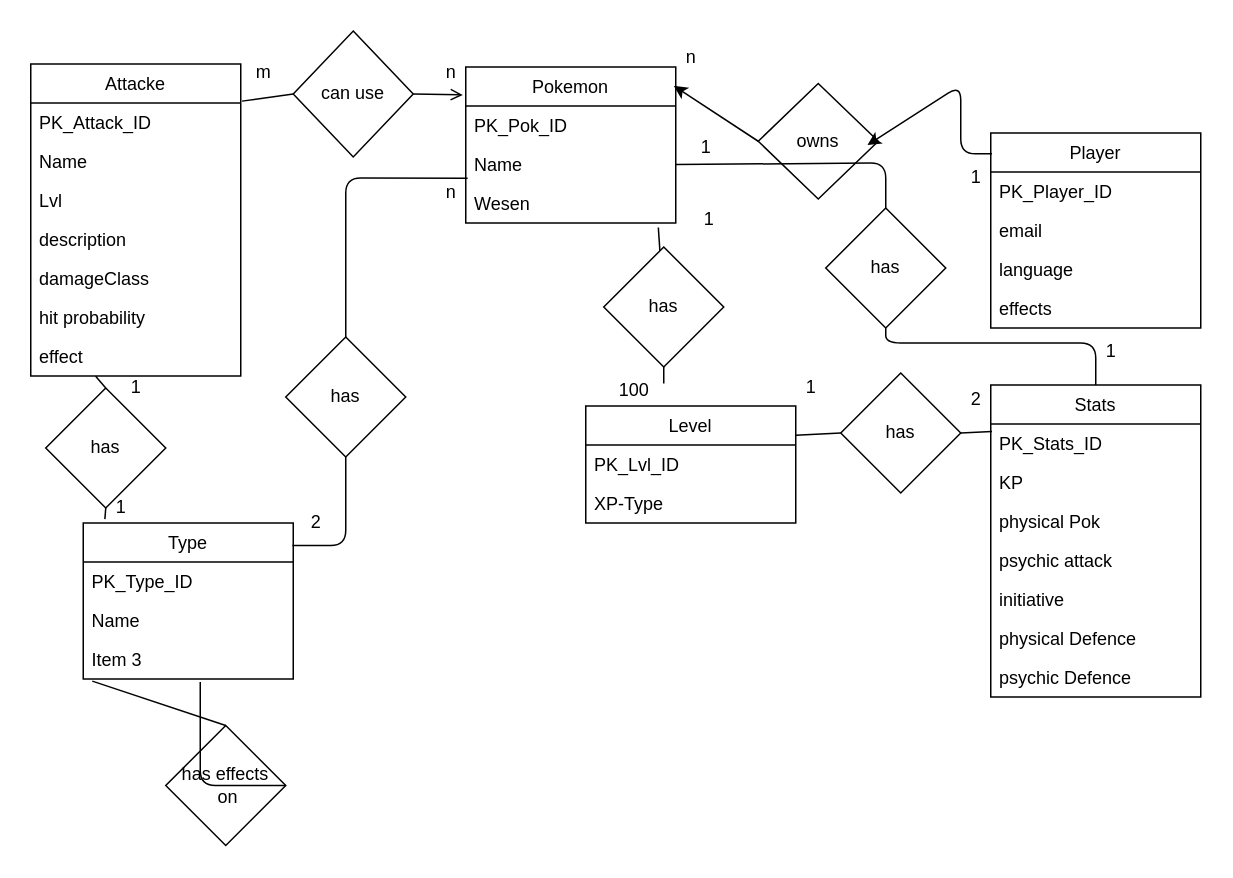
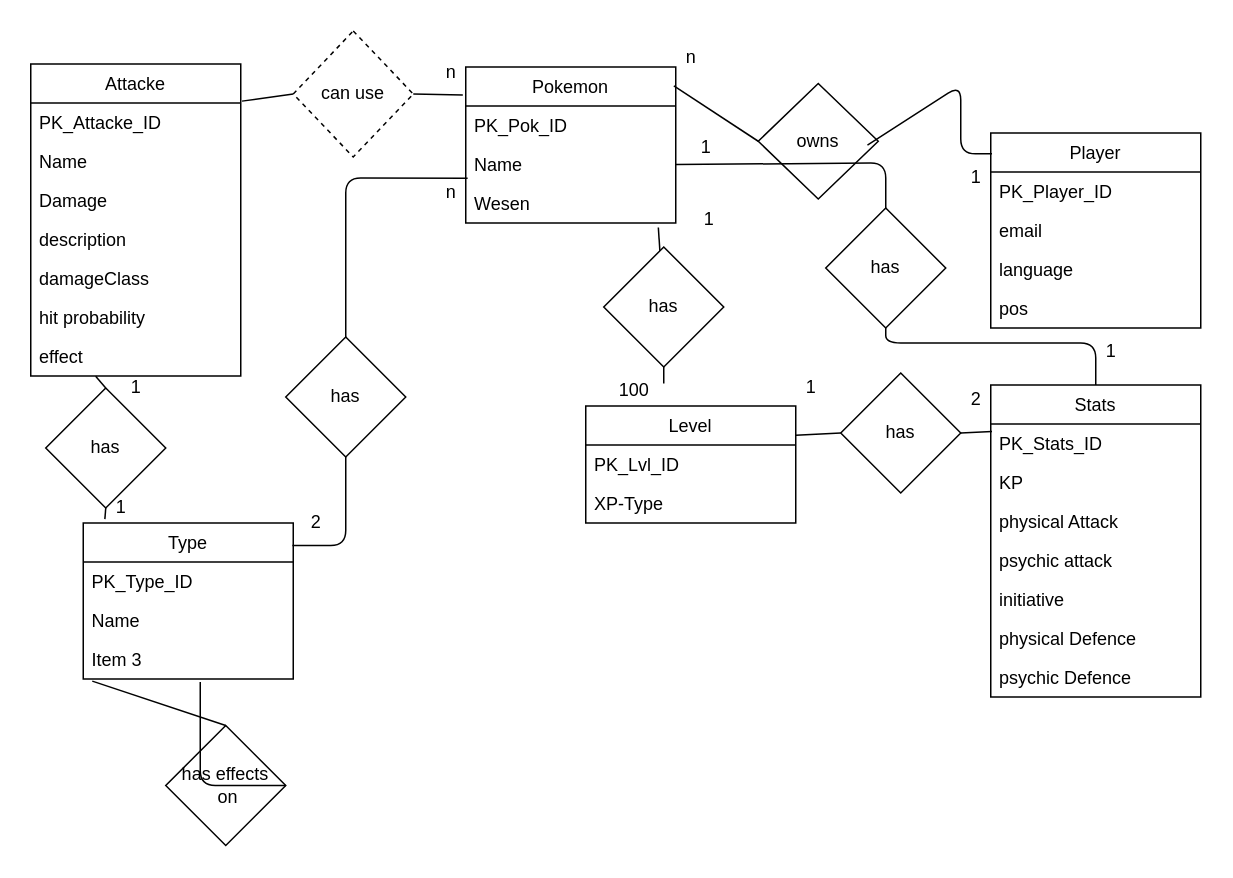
node "m": removed
edge "owns" -> "Pokemon": arrowhead classic -> none
node "can use": style solid -> dashed
edge "can use" -> "PK_Pok_ID": arrowhead open -> none
node "PK_Attack_ID": label "PK_Attack_ID" -> "PK_Attacke_ID"
edge "Player" -> "owns": arrowhead classic -> none
node "Lvl": label "Lvl" -> "Damage"
node "effects": label "effects" -> "pos"
node "physical Pok": label "physical Pok" -> "physical Attack"
